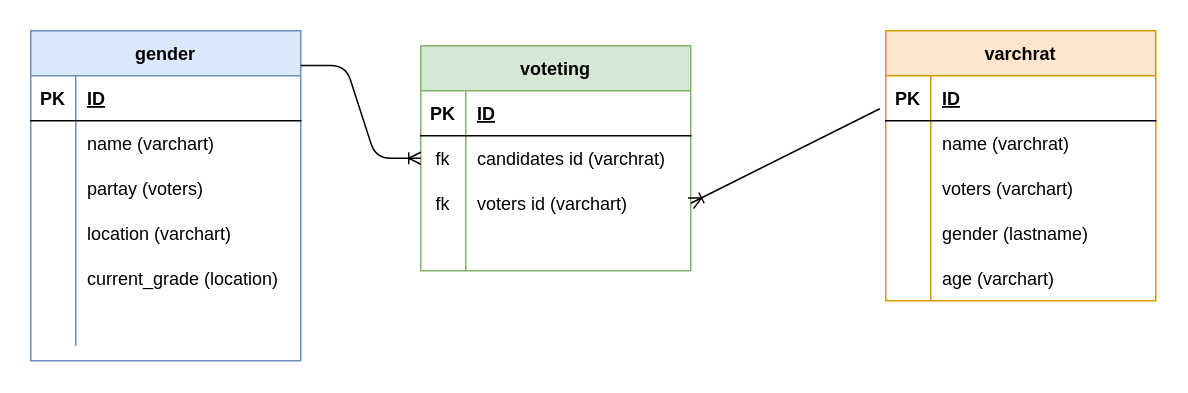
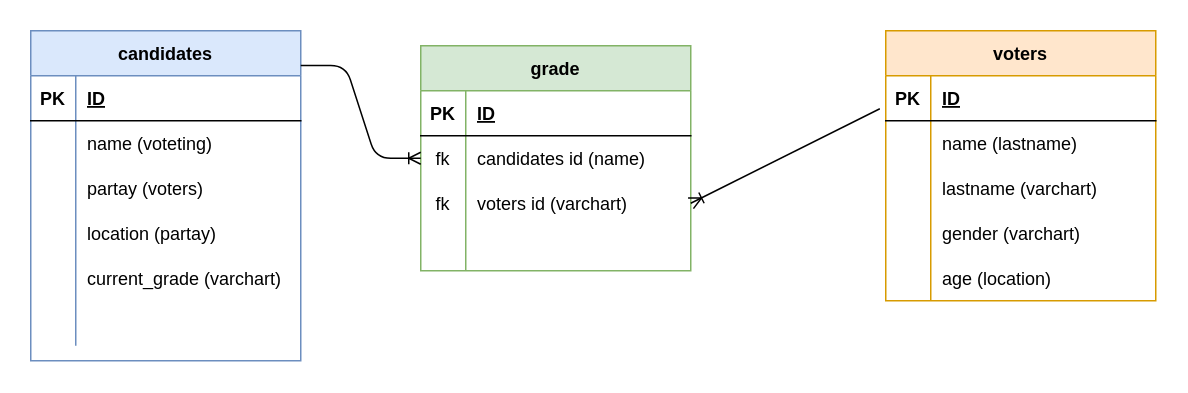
node "gender": label "gender" -> "candidates"
node "varchrat": label "varchrat" -> "voters"
node "voteting": label "voteting" -> "grade"
node "name (varchart)": label "name (varchart)" -> "name (voteting)"
node "name (varchrat)": label "name (varchrat)" -> "name (lastname)"
node "candidates id (varchrat)": label "candidates id (varchrat)" -> "candidates id (name)"
node "voters (varchart)": label "voters (varchart)" -> "lastname (varchart)"
node "location (varchart)": label "location (varchart)" -> "location (partay)"
node "gender (lastname)": label "gender (lastname)" -> "gender (varchart)"
node "current_grade (location)": label "current_grade (location)" -> "current_grade (varchart)"
node "age (varchart)": label "age (varchart)" -> "age (location)"
